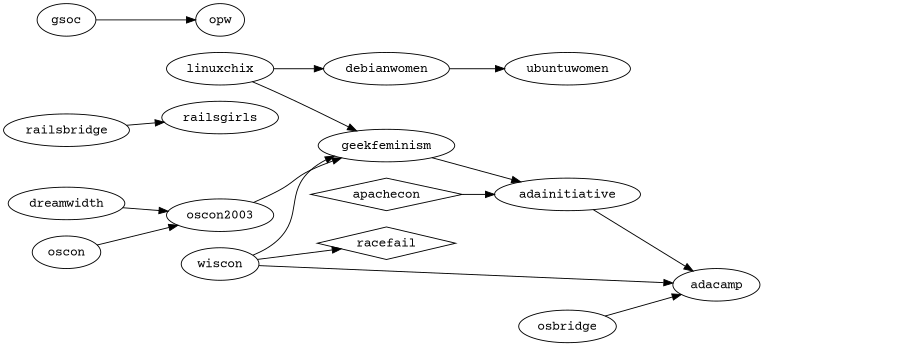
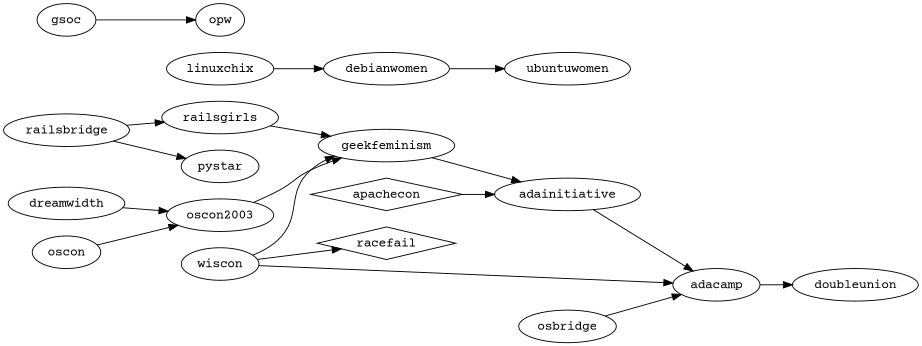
edge "linuxchix" -> "geekfeminism": now "railsgirls" -> "geekfeminism"
node "pystar": added
node "doubleunion": added
